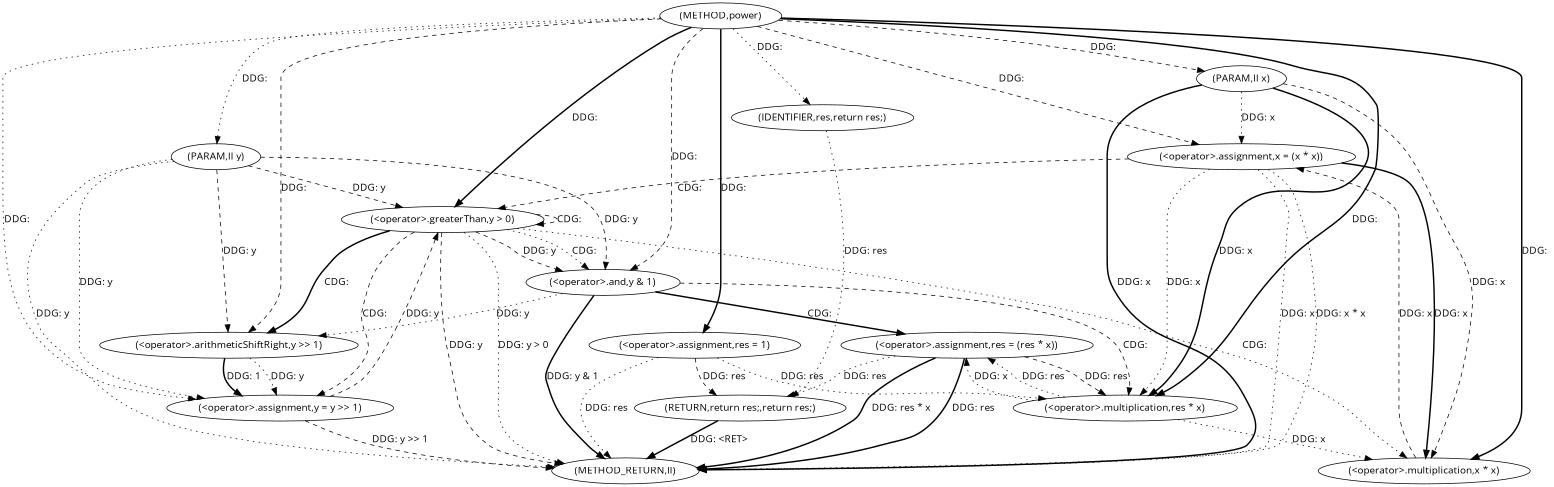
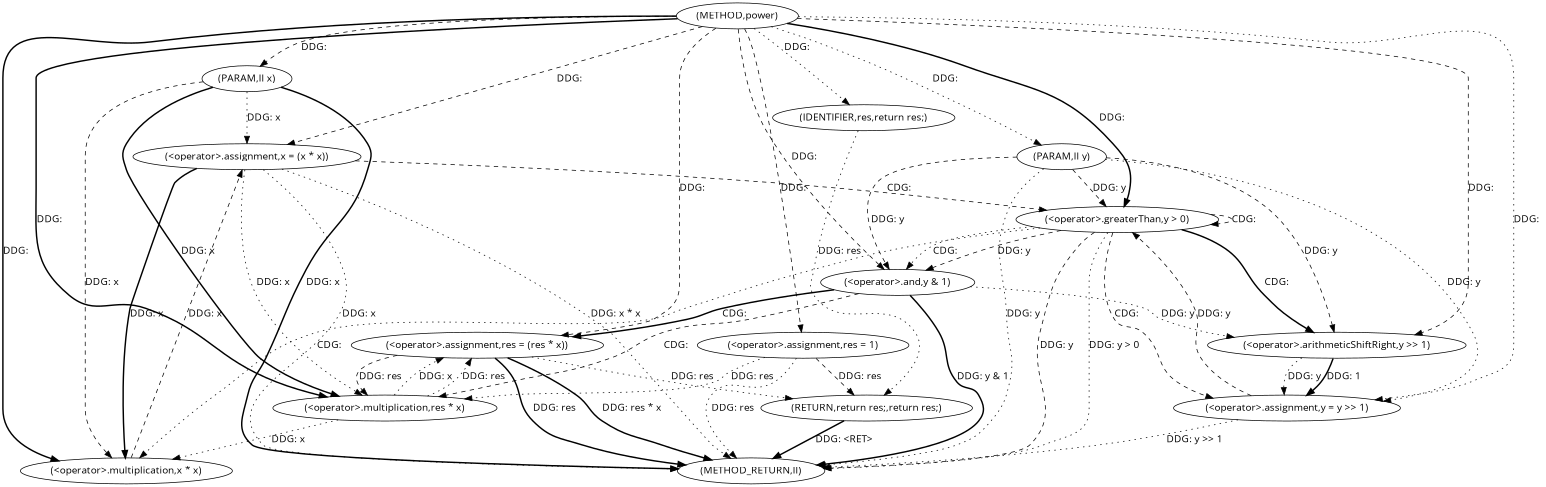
edge "(METHOD,power)" -> "(<operator>.assignment,res = 1)": style bold -> dashed
edge "(METHOD,power)" -> "(<operator>.assignment,res = (res * x))": added, label "DDG:"
edge "(<operator>.assignment,y = y >> 1)" -> "(METHOD_RETURN,ll)": style dashed -> dotted
